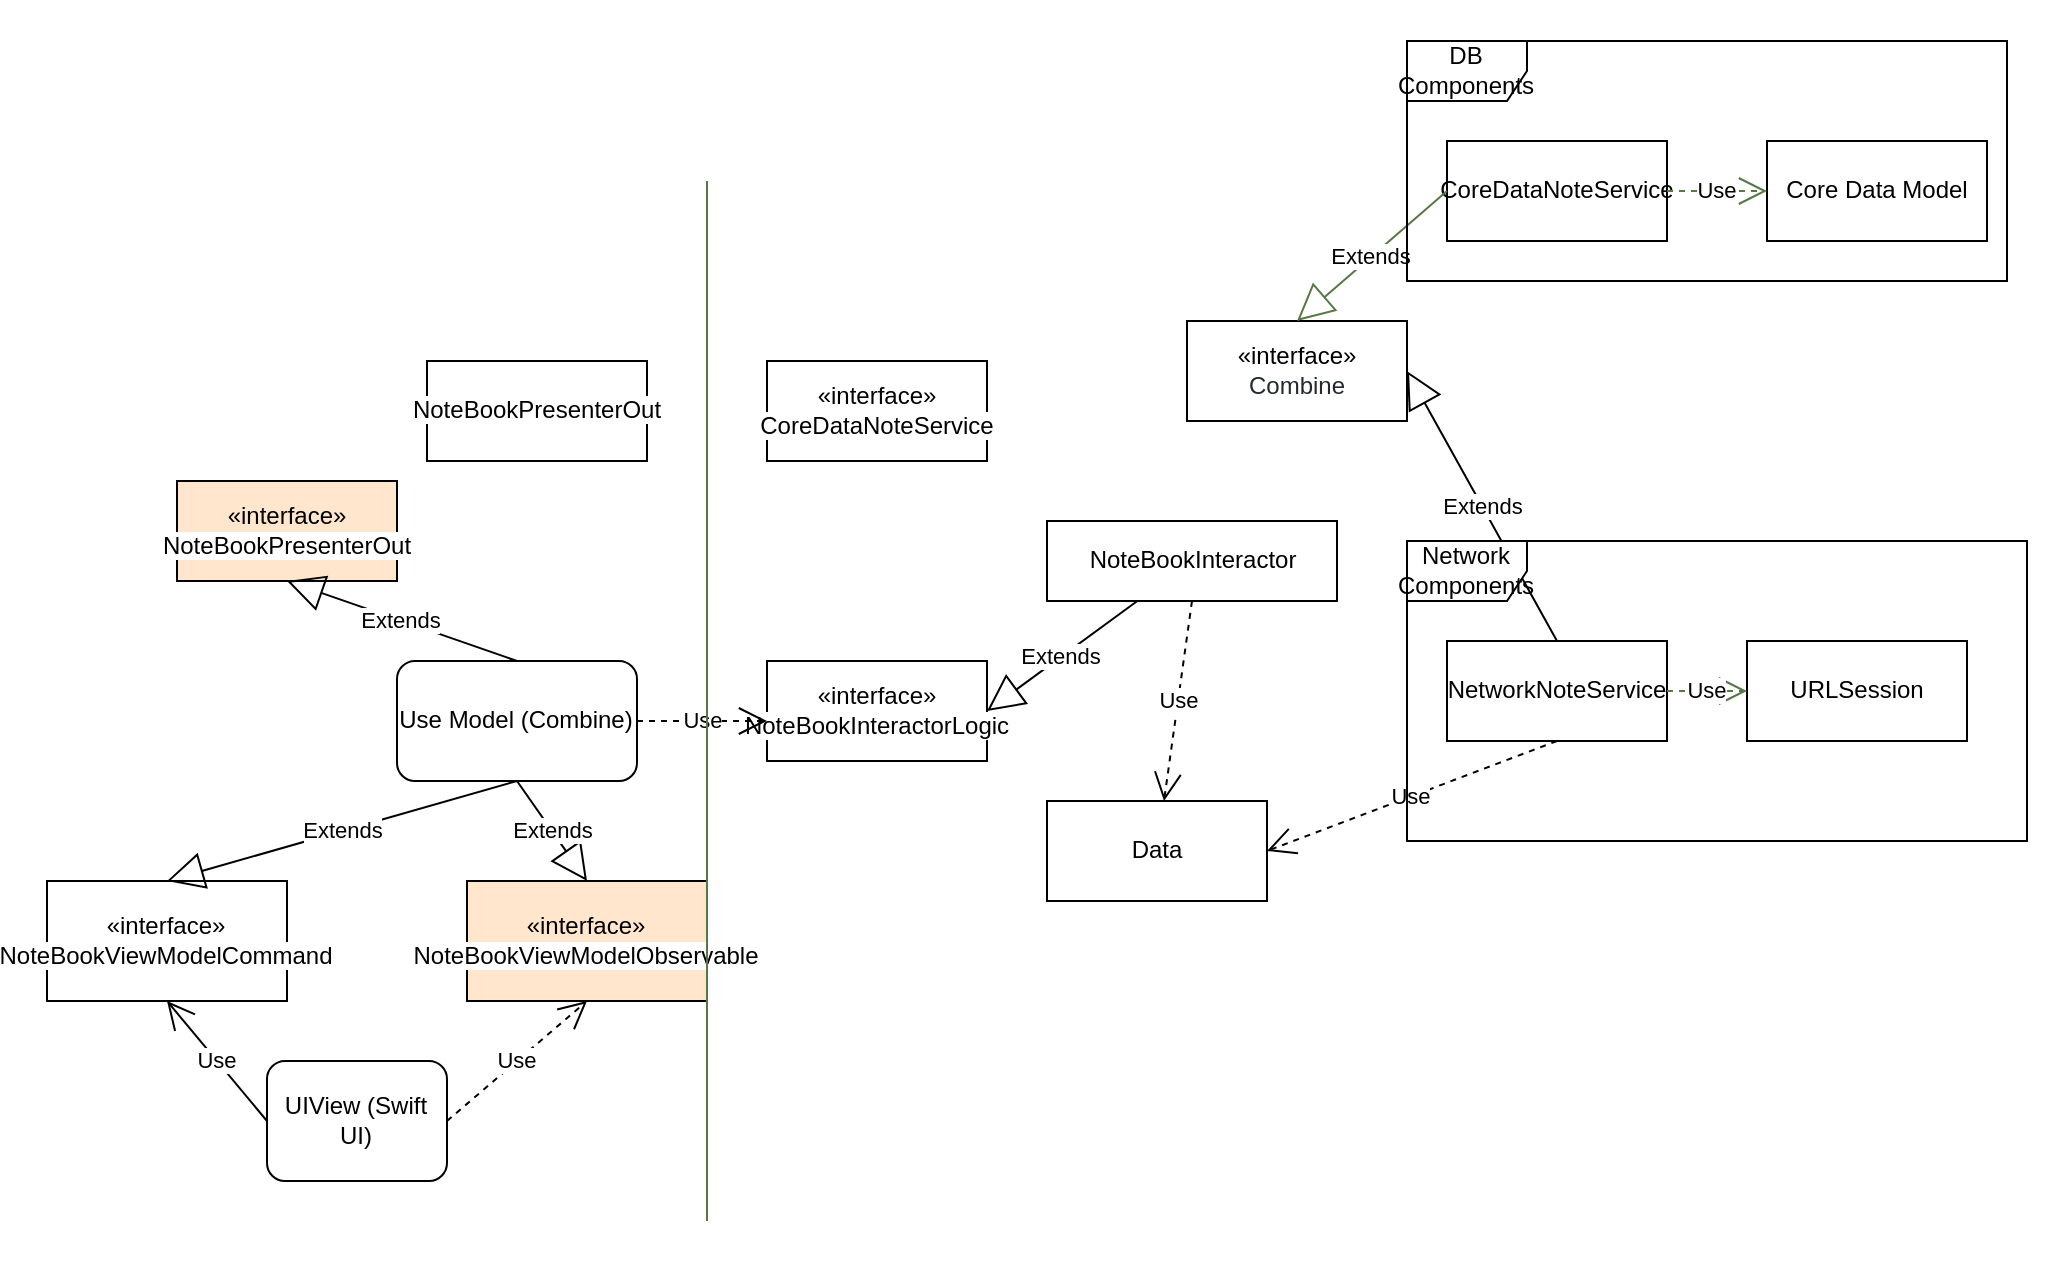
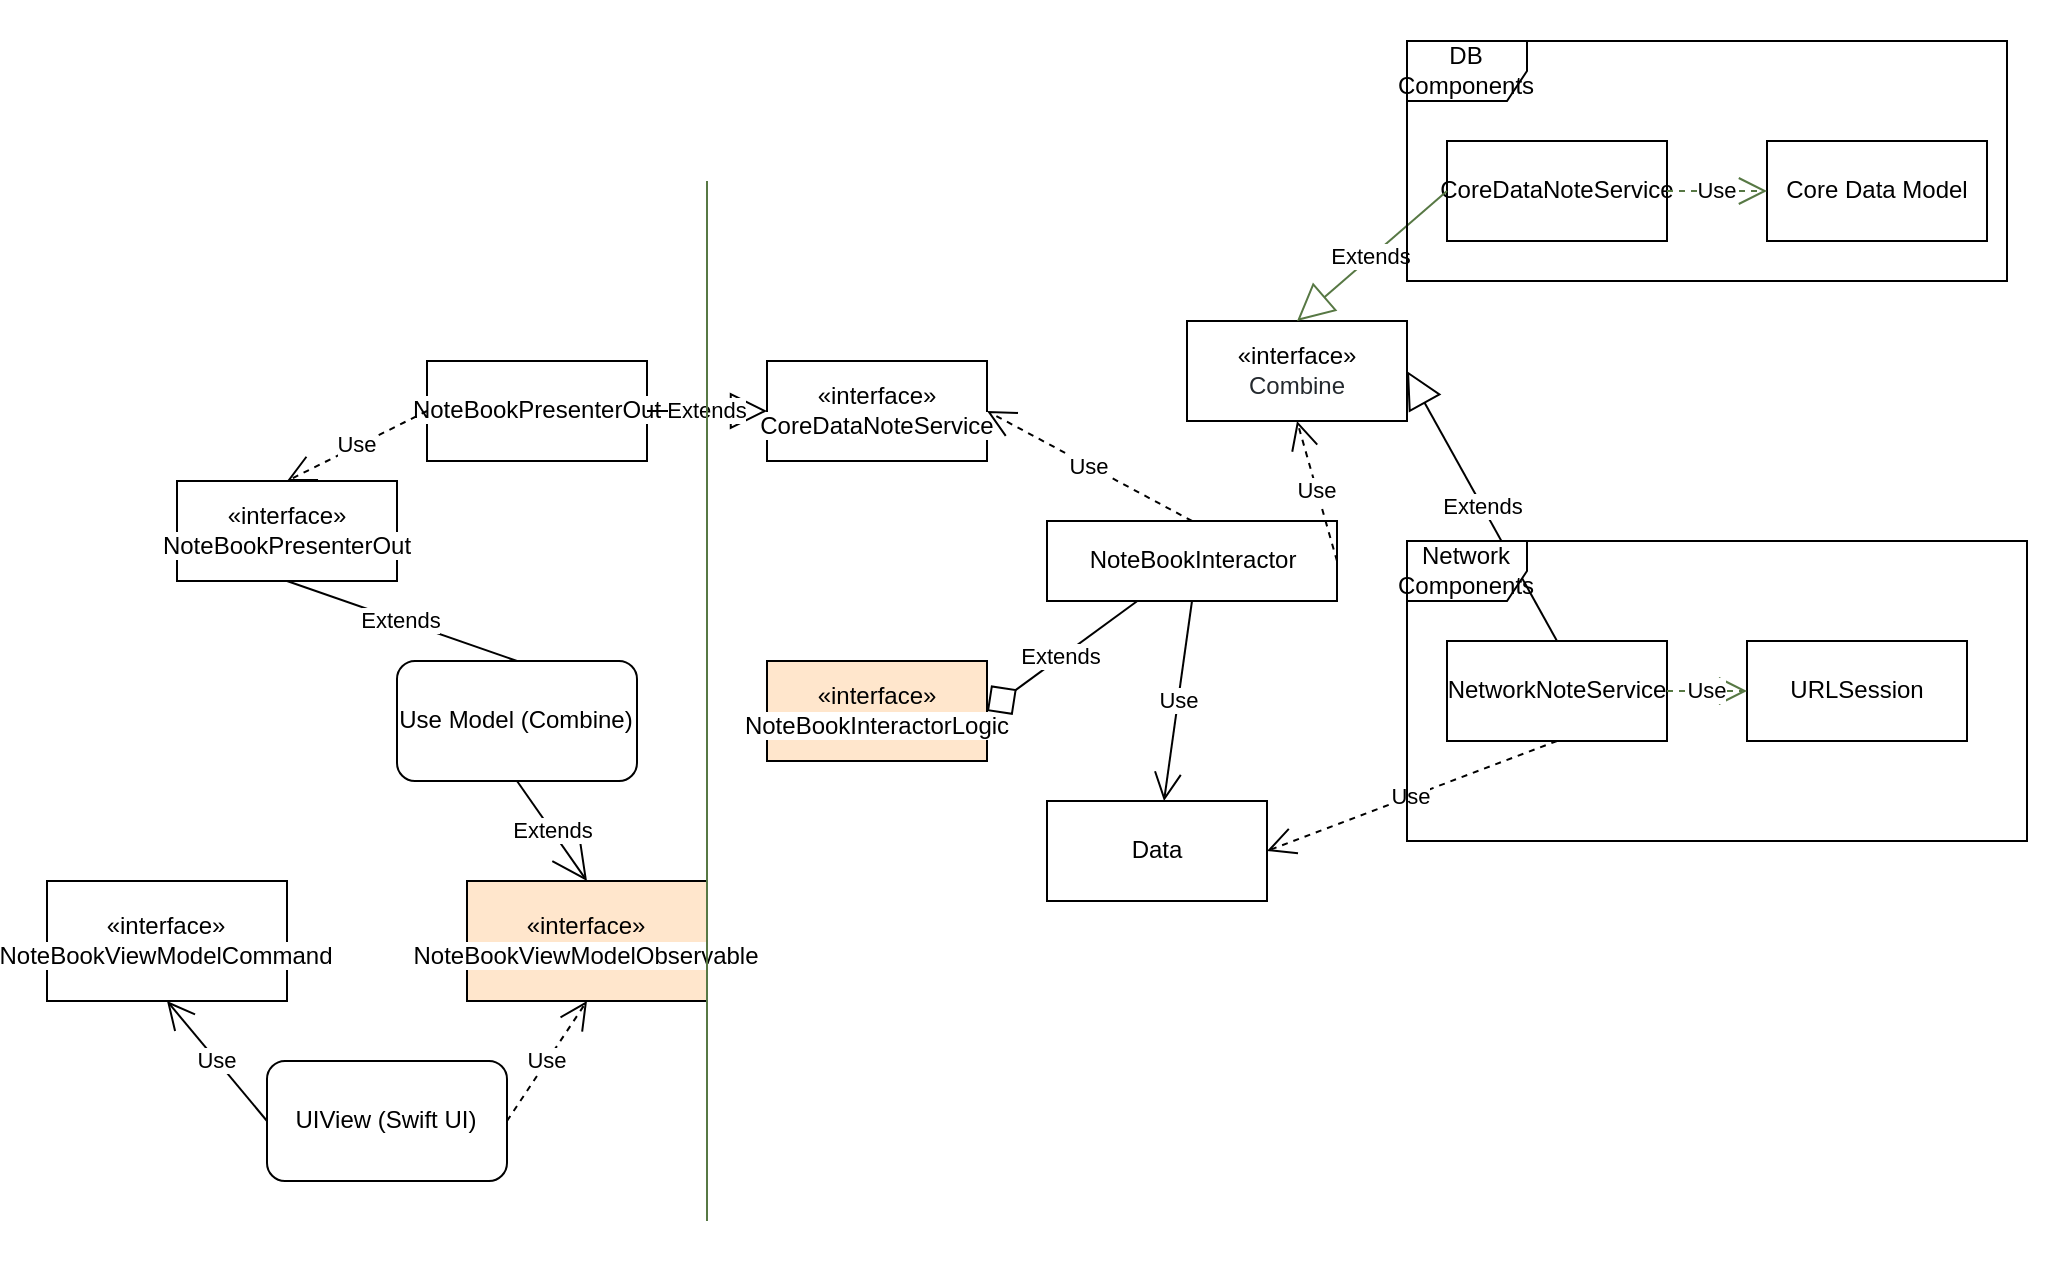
edge "NoteBookPresenterOut" -> "«interface» CoreDataNoteService": added, label "Extends"
edge "NoteBookPresenterOut" -> "«interface» NoteBookPresenterOut": added, label "Use"
edge "NoteBookInteractor" -> "«interface» Combine": added, label "Use"
edge "NoteBookInteractor" -> "«interface» CoreDataNoteService": added, label "Use"
node "«interface» NoteBookPresenterOut": fillcolor #ffe6cc -> #ffffff
edge "Use Model (Combine)" -> "«interface» NoteBookPresenterOut": arrowhead block -> none
edge "NoteBookInteractor" -> "Data": style dashed -> solid
edge "NoteBookInteractor" -> "«interface» NoteBookInteractorLogic": arrowhead block -> diamond
node "«interface» NoteBookInteractorLogic": fillcolor #ffffff -> #ffe6cc
edge "Use Model (Combine)" -> "«interface» NoteBookInteractorLogic": removed, label "Use"
edge "Use Model (Combine)" -> "«interface» NoteBookViewModelCommand": removed, label "Extends"
edge "Use Model (Combine)" -> "«interface» NoteBookViewModelObservable": arrowhead block -> open
node "UIView (Swift UI)": size 180x120 -> 240x120
